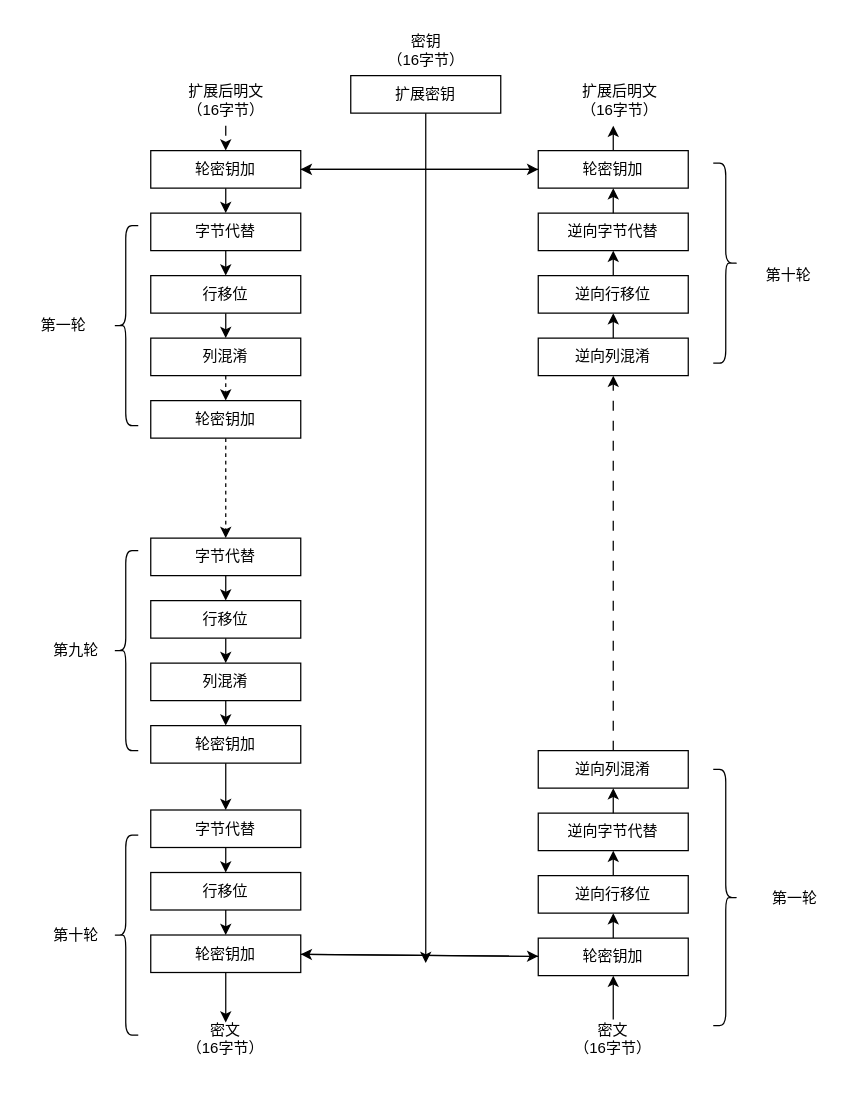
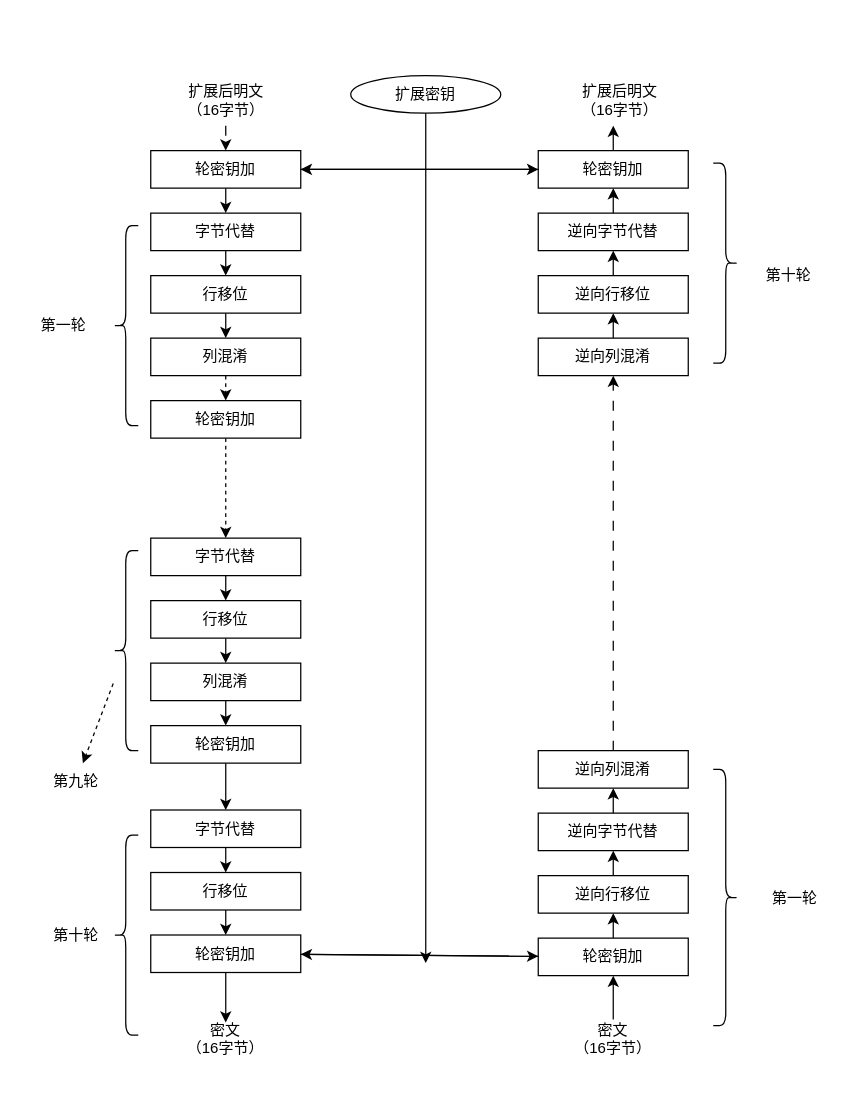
node "密钥 （16字节）": removed
node "扩展密钥": shape rectangle -> ellipse
node "第九轮": moved (76, 651) -> (76, 782)
